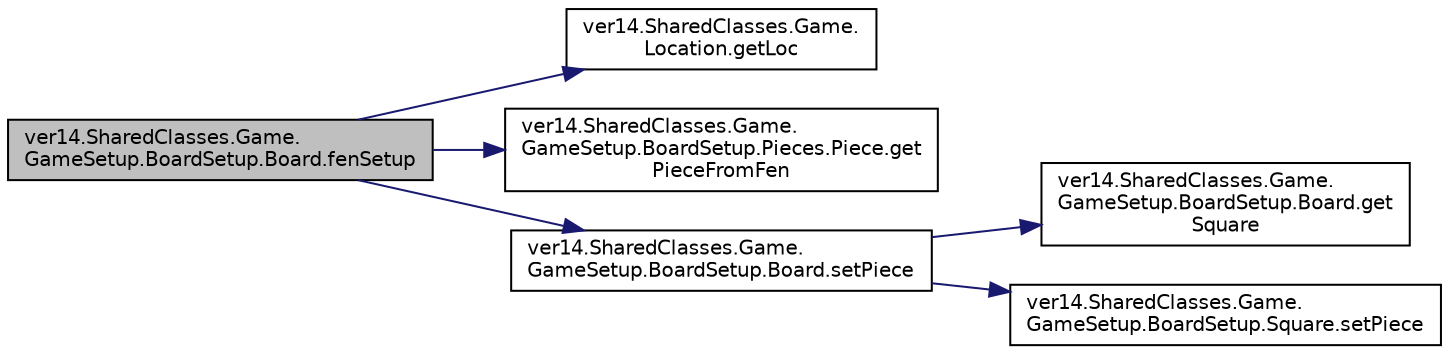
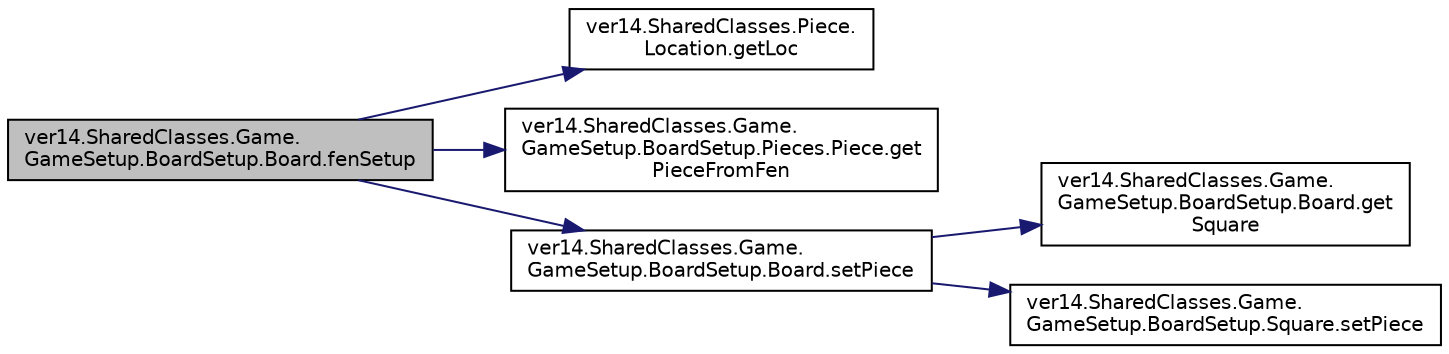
node "ver14.SharedClasses.Game. Location.getLoc": label "ver14.SharedClasses.Game. Location.getLoc" -> "ver14.SharedClasses.Piece. Location.getLoc"
